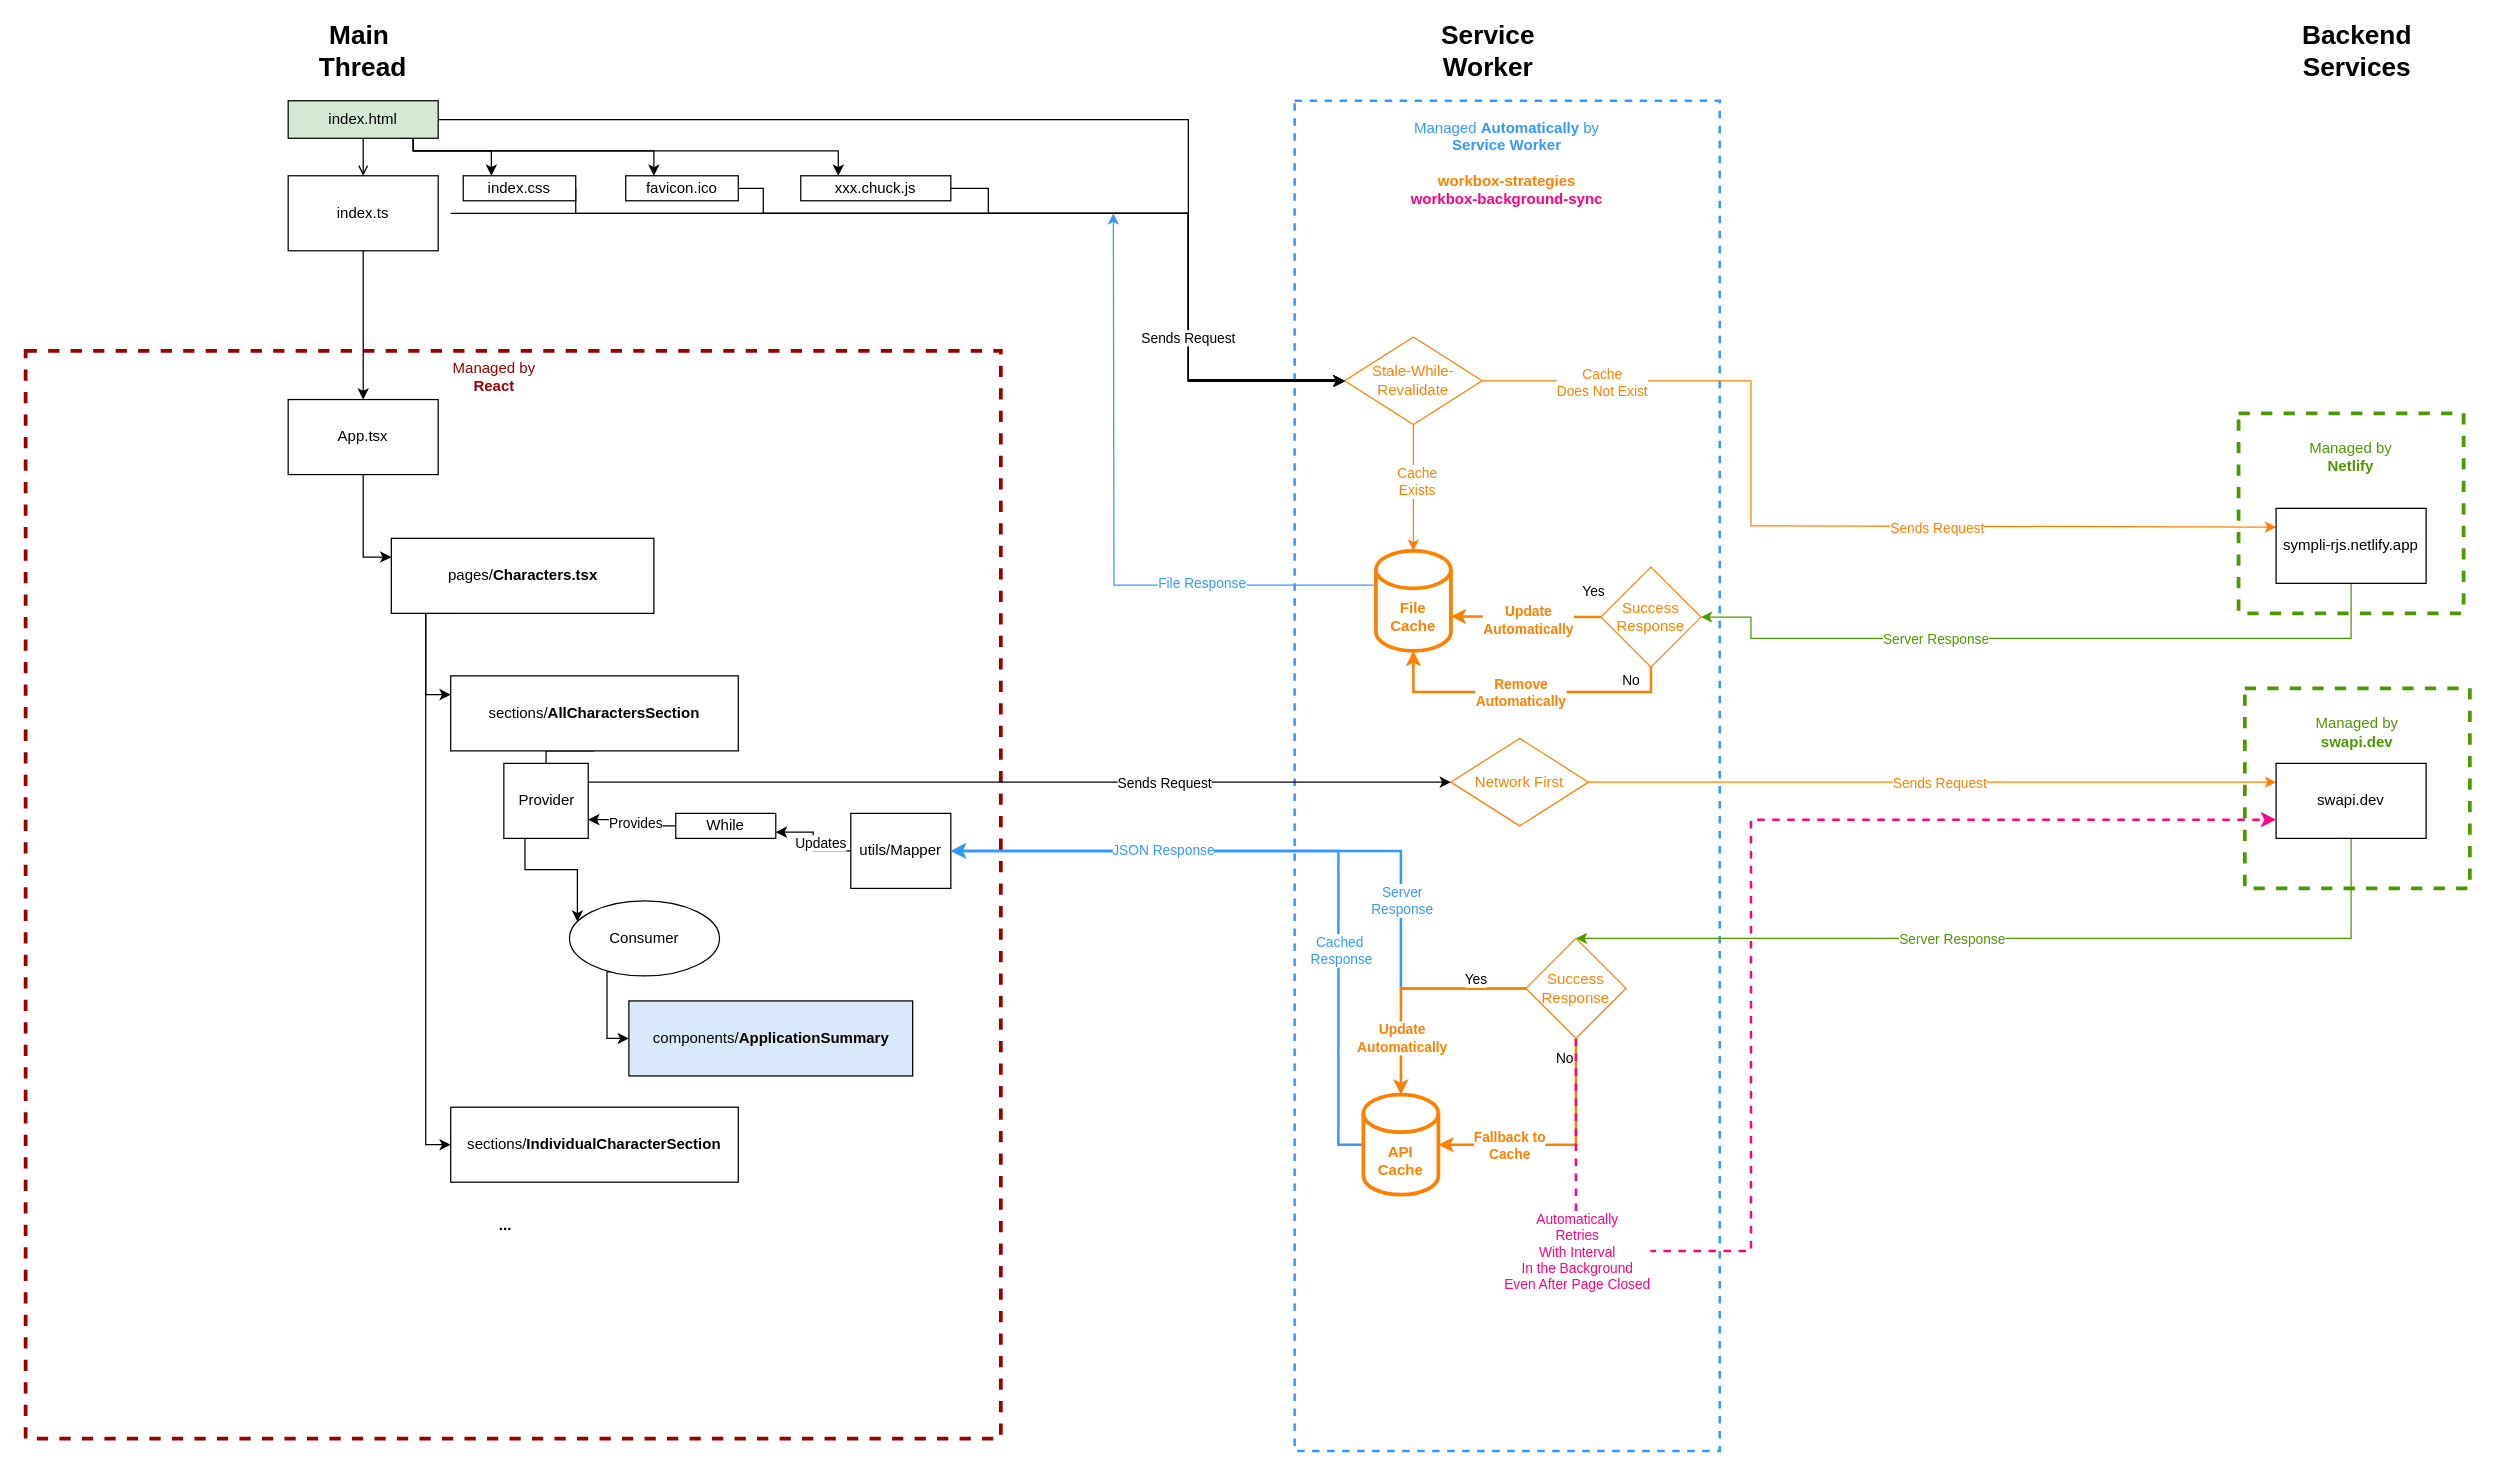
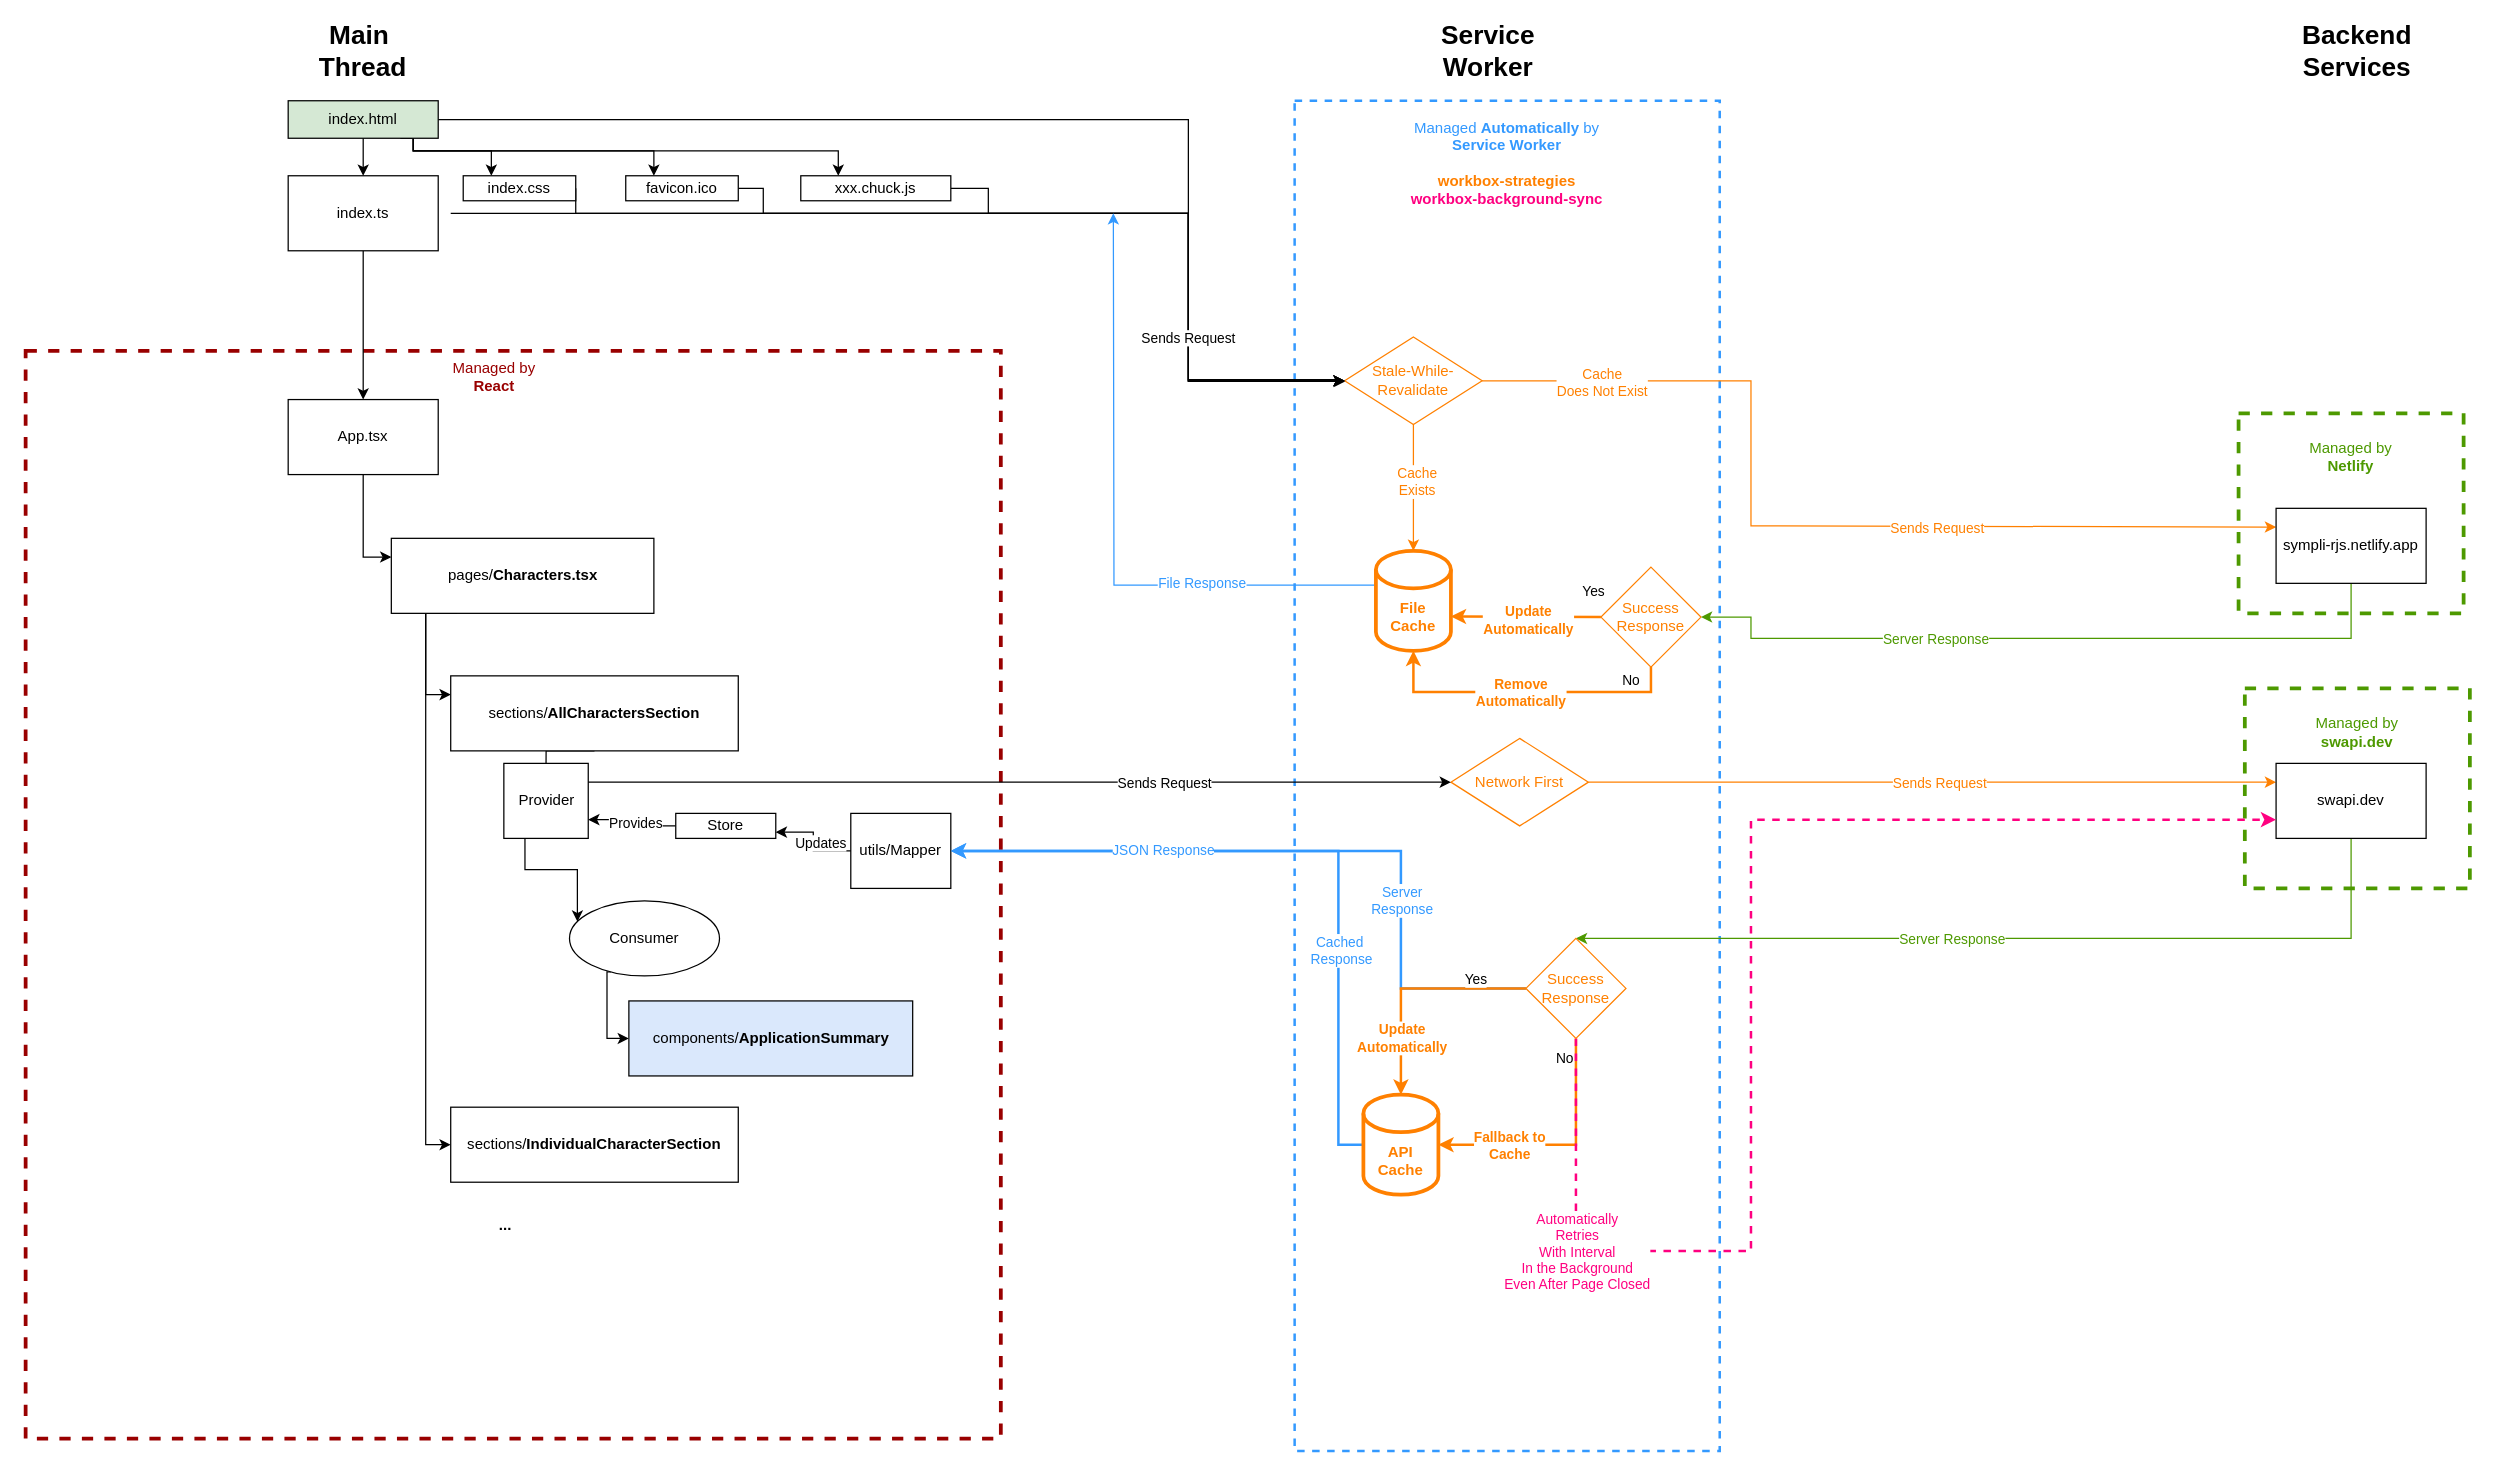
edge "index.html" -> "index.ts": arrowhead open -> classic
node "While": label "While" -> "Store"
